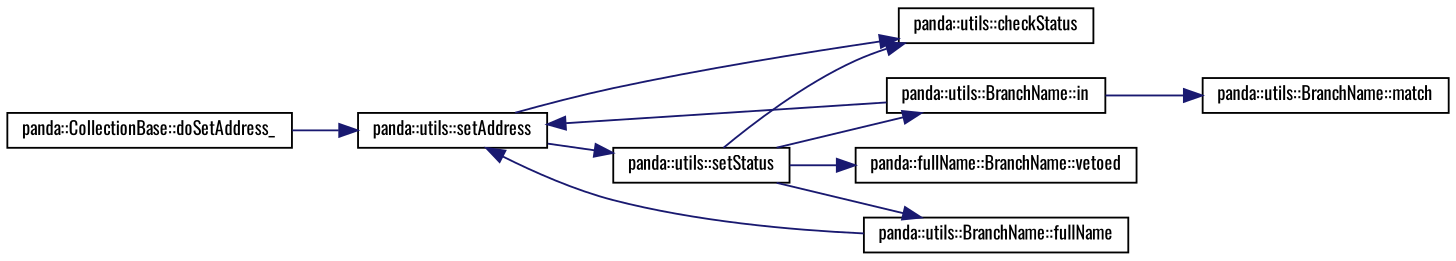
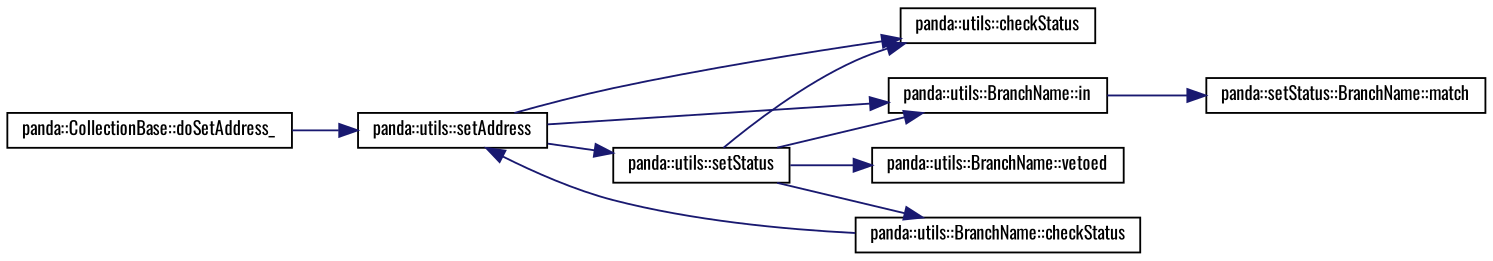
node "panda::utils::BranchName::match": label "panda::utils::BranchName::match" -> "panda::setStatus::BranchName::match"
edge "panda::utils::BranchName::in" -> "panda::utils::setAddress": reversed
node "panda::fullName::BranchName::vetoed": label "panda::fullName::BranchName::vetoed" -> "panda::utils::BranchName::vetoed"
node "panda::utils::BranchName::fullName": label "panda::utils::BranchName::fullName" -> "panda::utils::BranchName::checkStatus"
